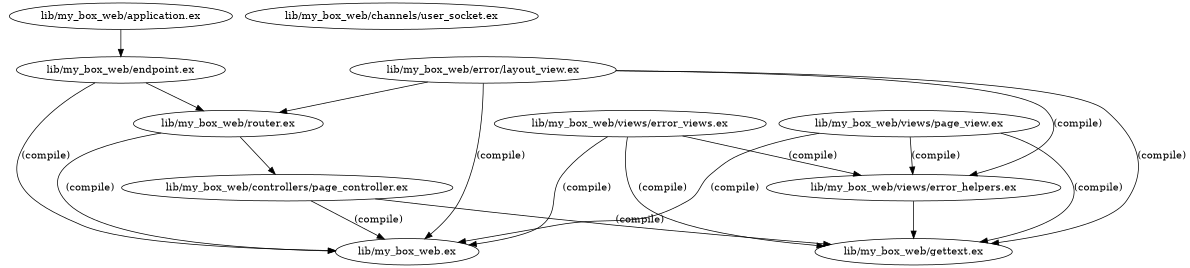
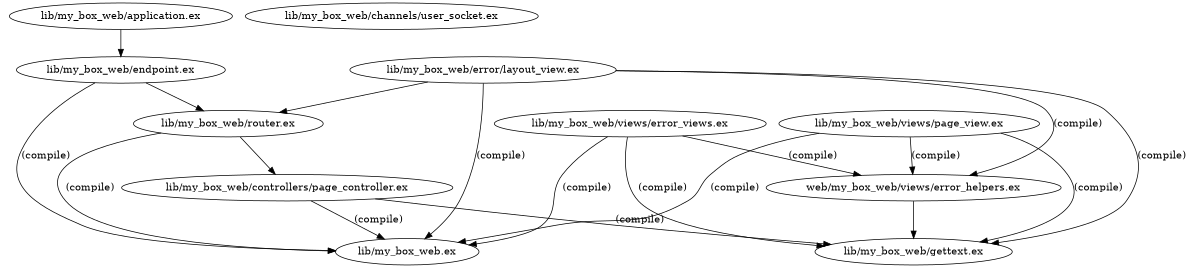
node "lib/my_box_web/views/error_helpers.ex": label "lib/my_box_web/views/error_helpers.ex" -> "web/my_box_web/views/error_helpers.ex"
